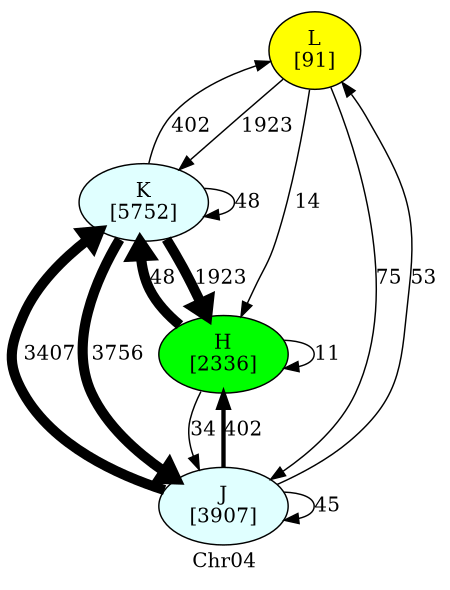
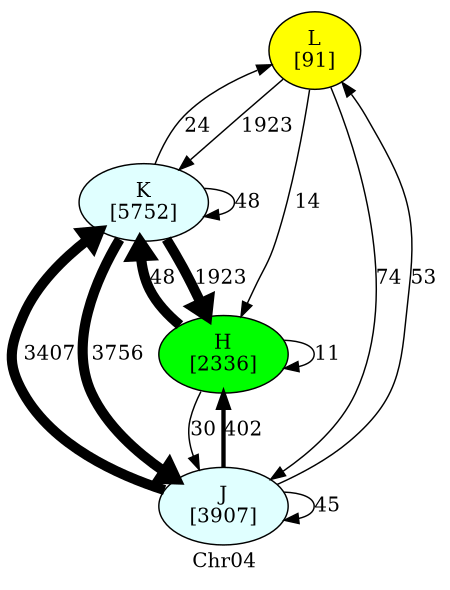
edge "K [5752]" -> "L [91]": label "402" -> "24"
edge "L [91]" -> "J [3907]": label "75" -> "74"
edge "H [2336]" -> "J [3907]": label "34" -> "30"
